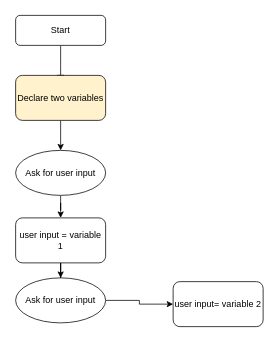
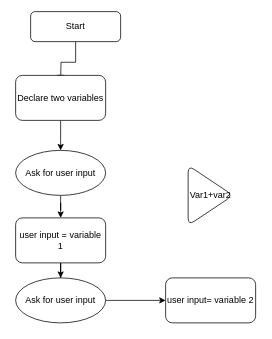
node "Start": moved (60, 30) -> (75, 27)
node "Declare two variables": fillcolor #fff2cc -> #ffffff
node "Var1+var2": added
node "user input= variable 2": moved (218, 304) -> (210, 300)
